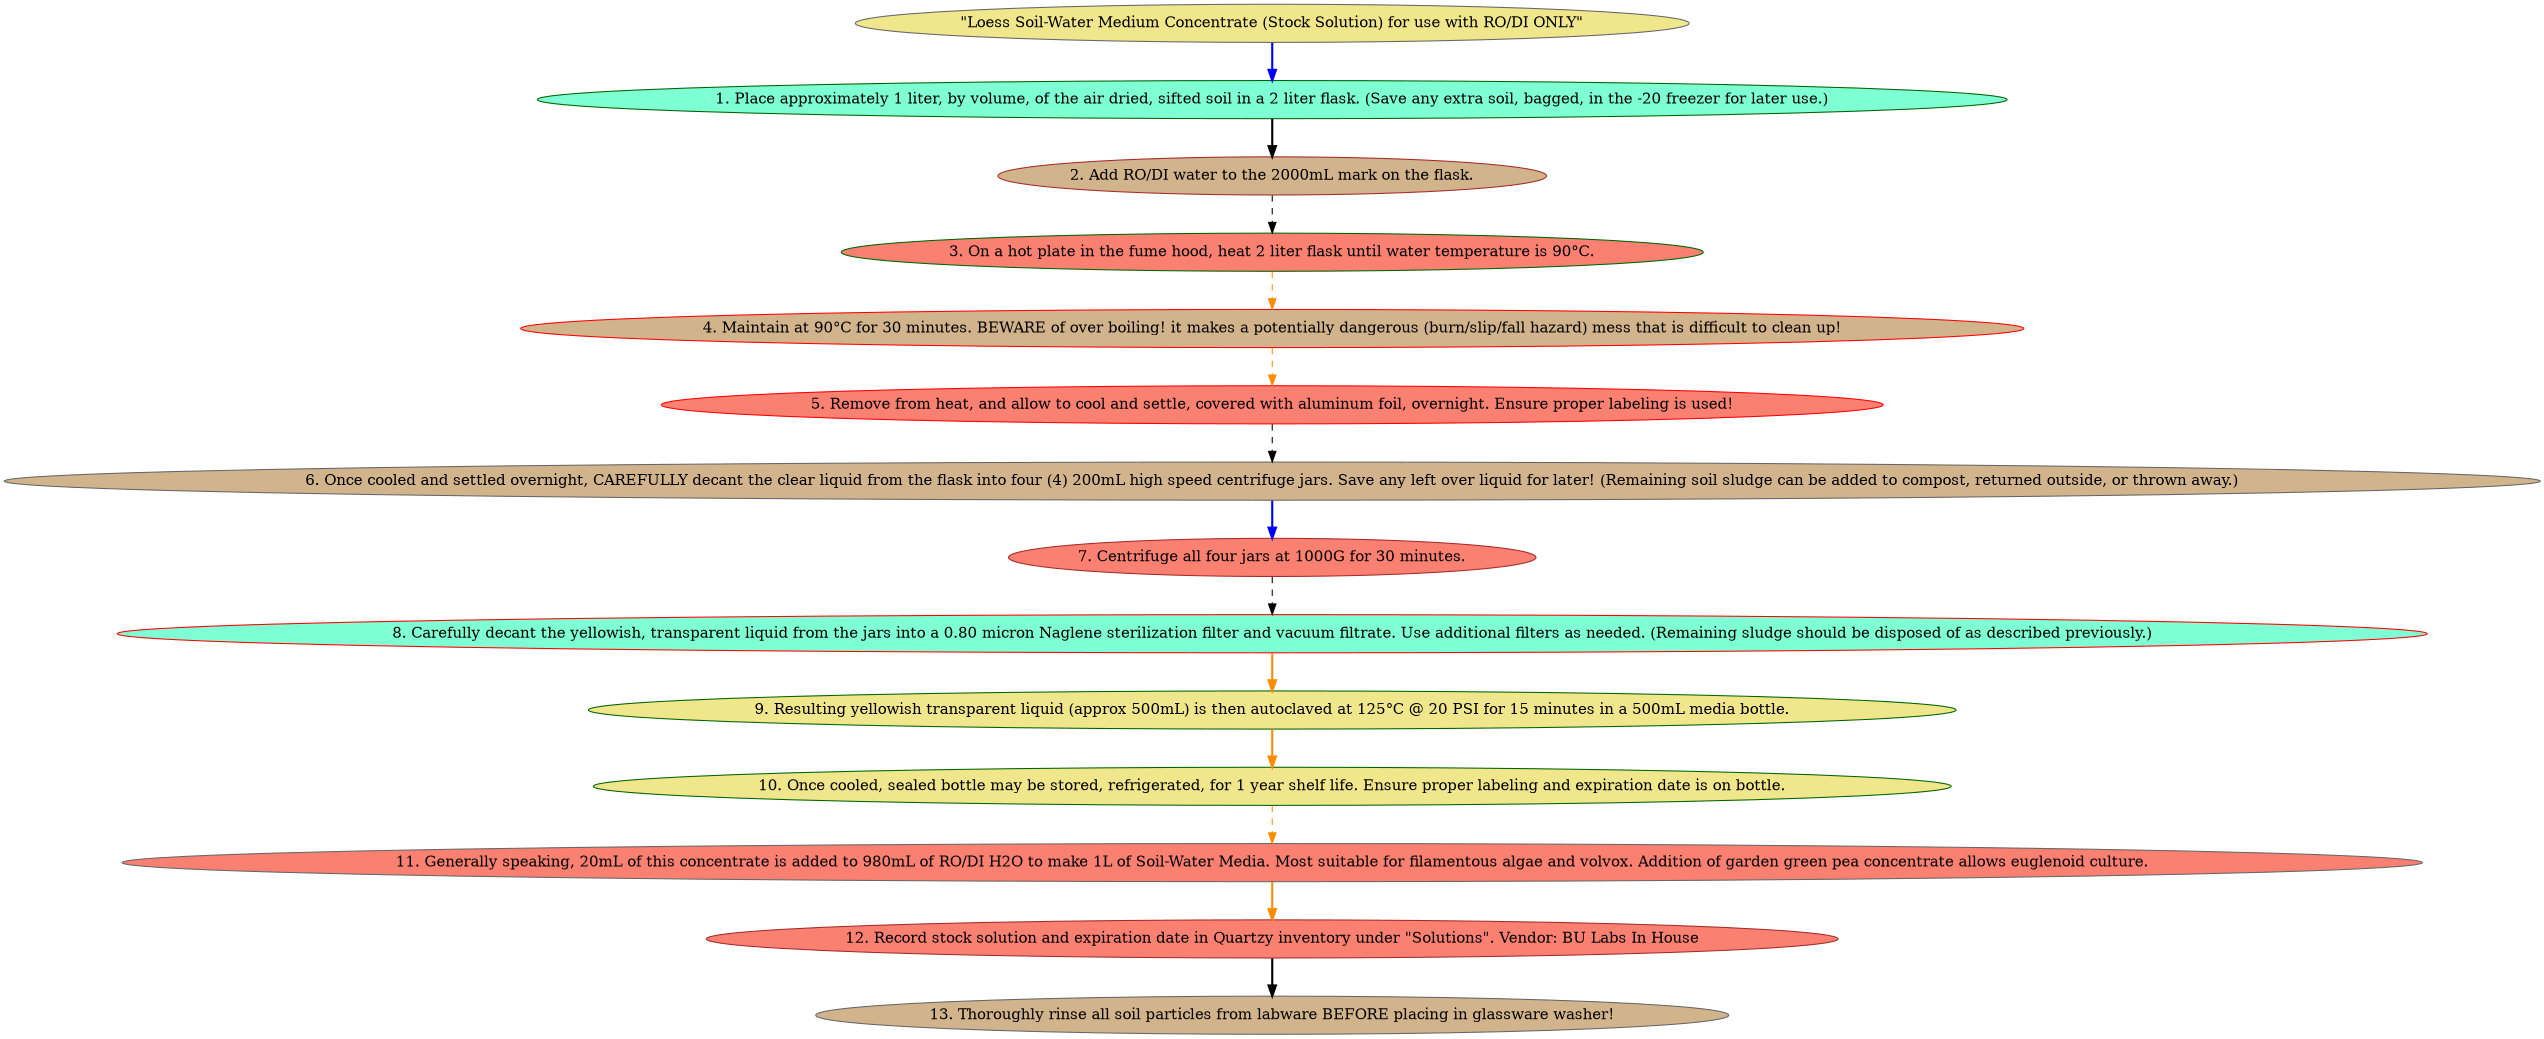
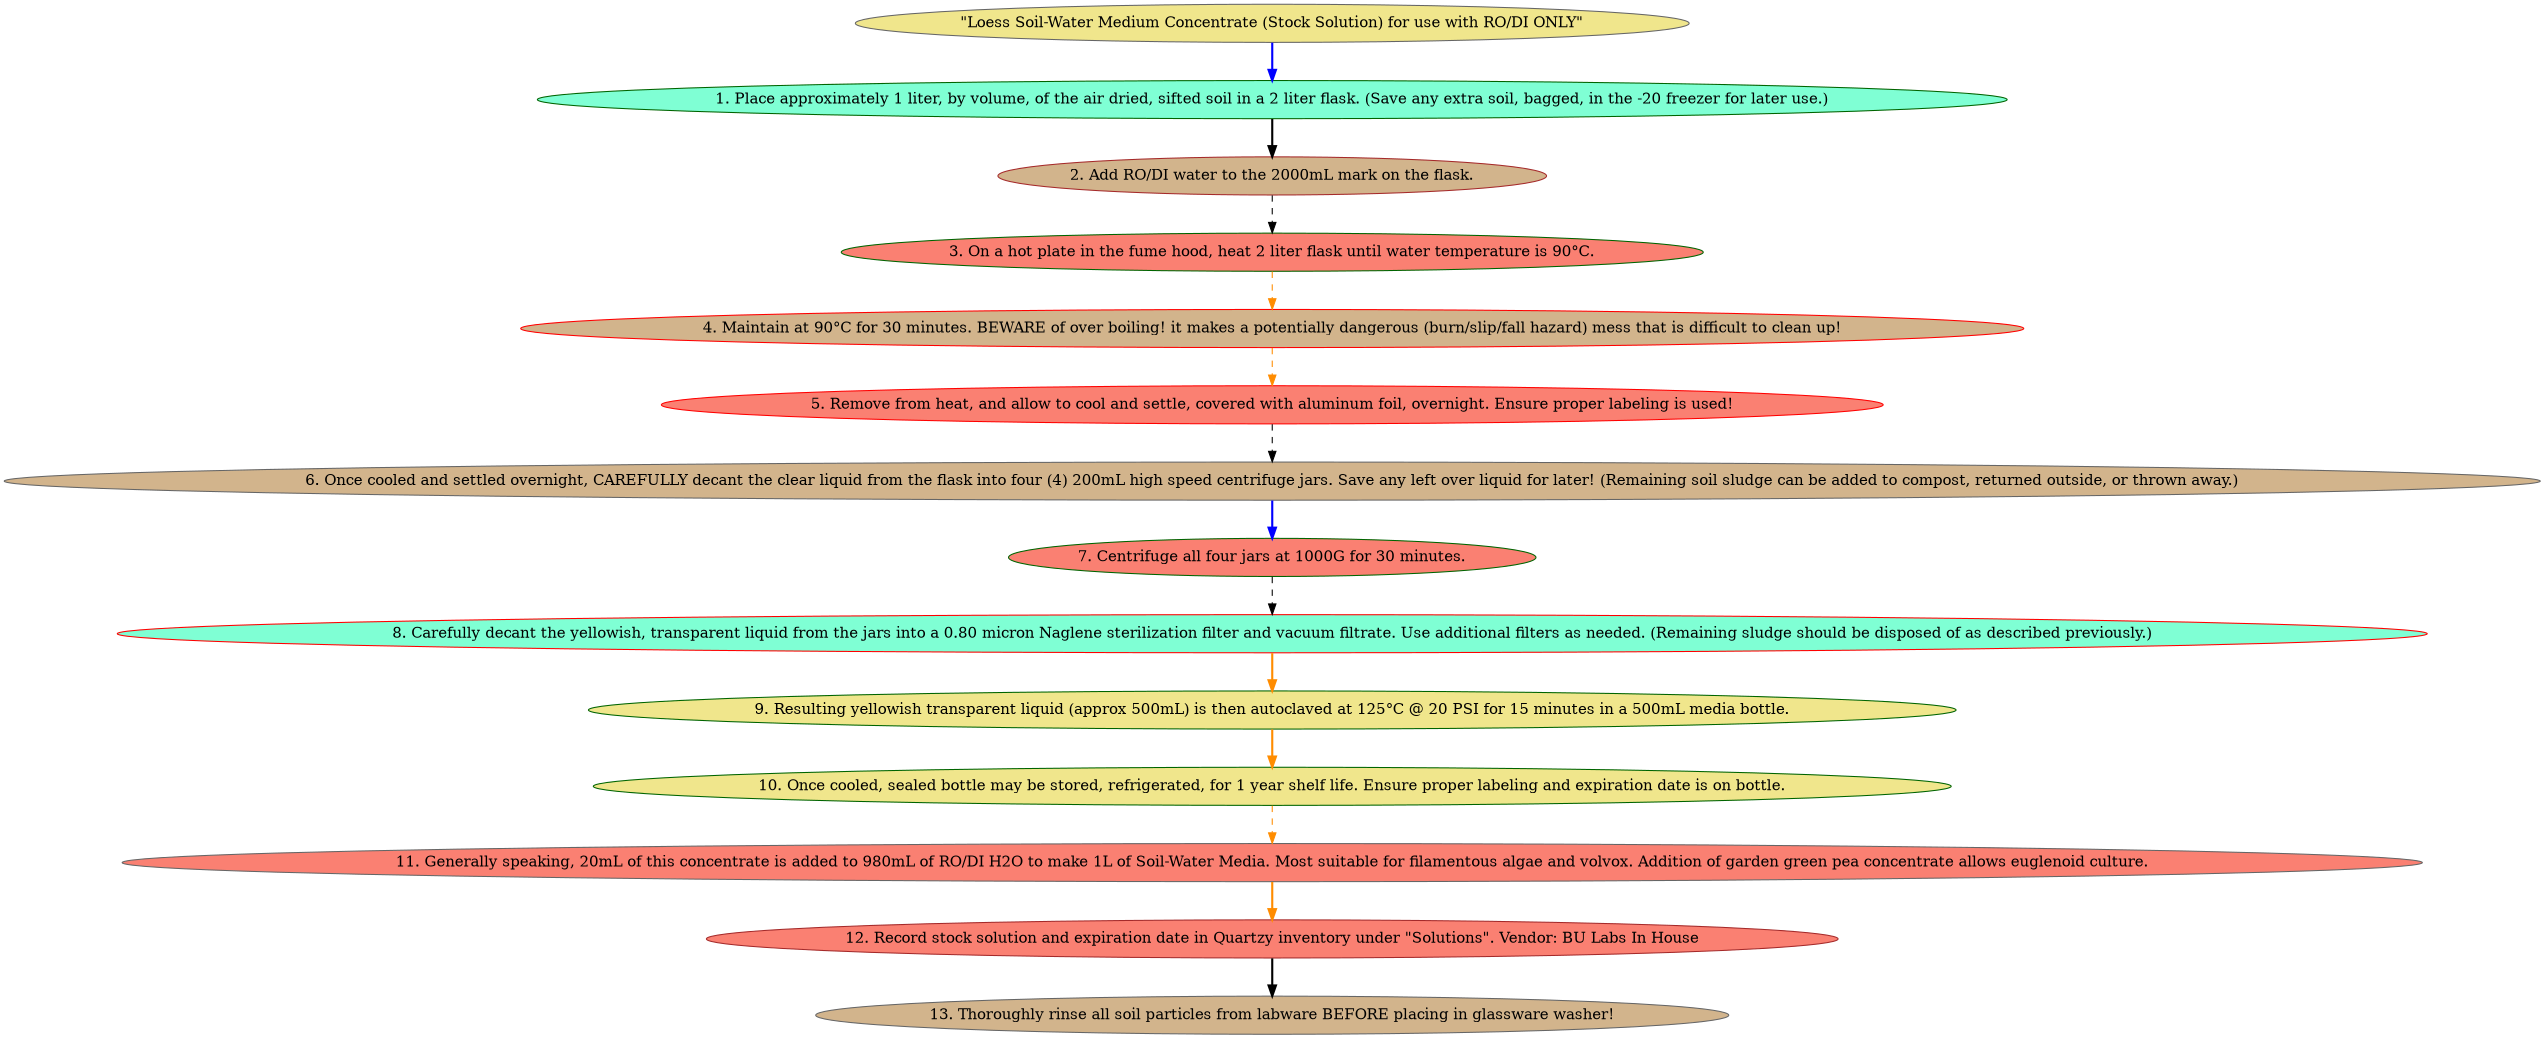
node "7. Centrifuge all four jars at 1000G for 30 minutes.": color brown -> darkgreen
